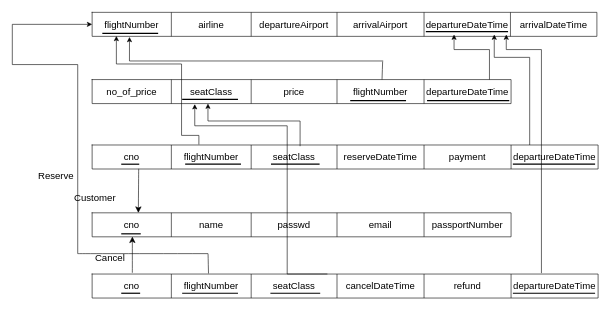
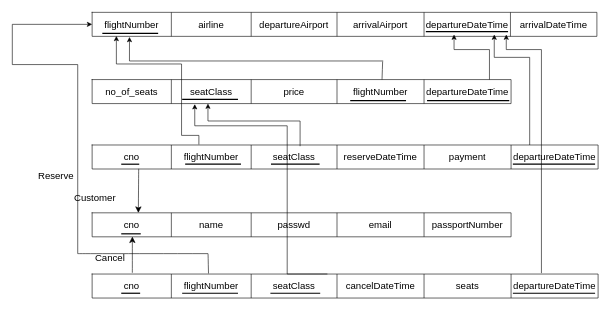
node "no_of_price": label "no_of_price" -> "no_of_seats"
node "refund": label "refund" -> "seats"
